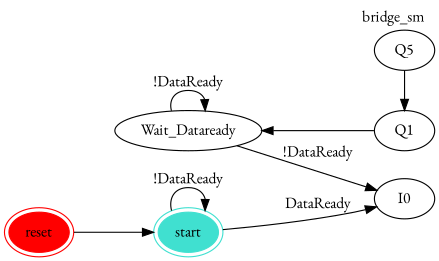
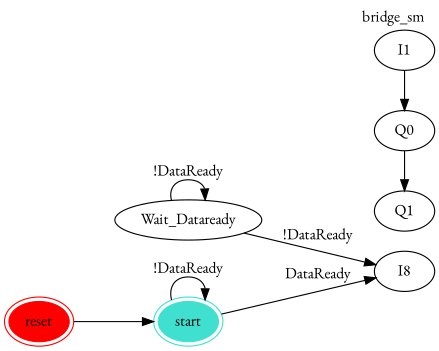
node "I1": added
node "Q5": label "Q5" -> "Q0"
edge "Q1" -> "Wait_Dataready": removed
node "I0": label "I0" -> "I8"
